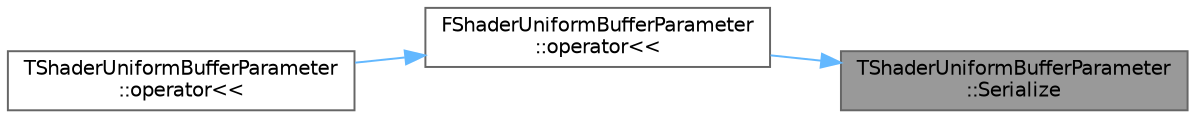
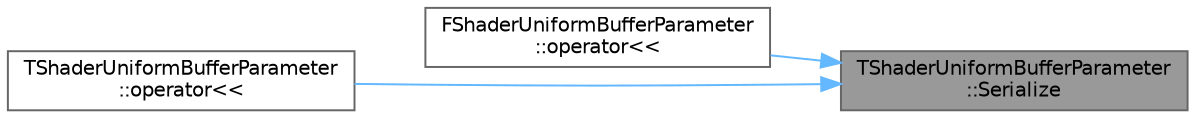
edge "TShaderUniformBufferParameter ::operator<<" -> "FShaderUniformBufferParameter ::operator<<": now "TShaderUniformBufferParameter ::operator<<" -> "TShaderUniformBufferParameter ::Serialize"
